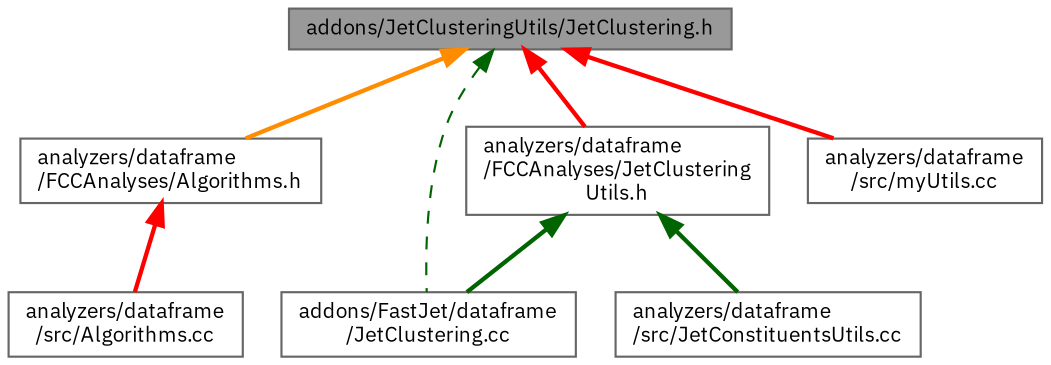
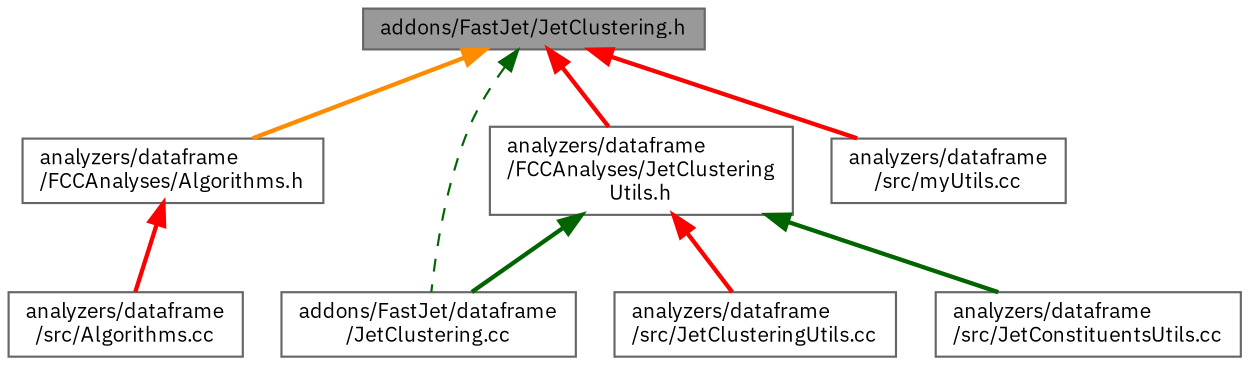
node "addons/JetClusteringUtils/JetClustering.h": label "addons/JetClusteringUtils/JetClustering.h" -> "addons/FastJet/JetClustering.h"
node "analyzers/dataframe /src/JetClusteringUtils.cc": added
